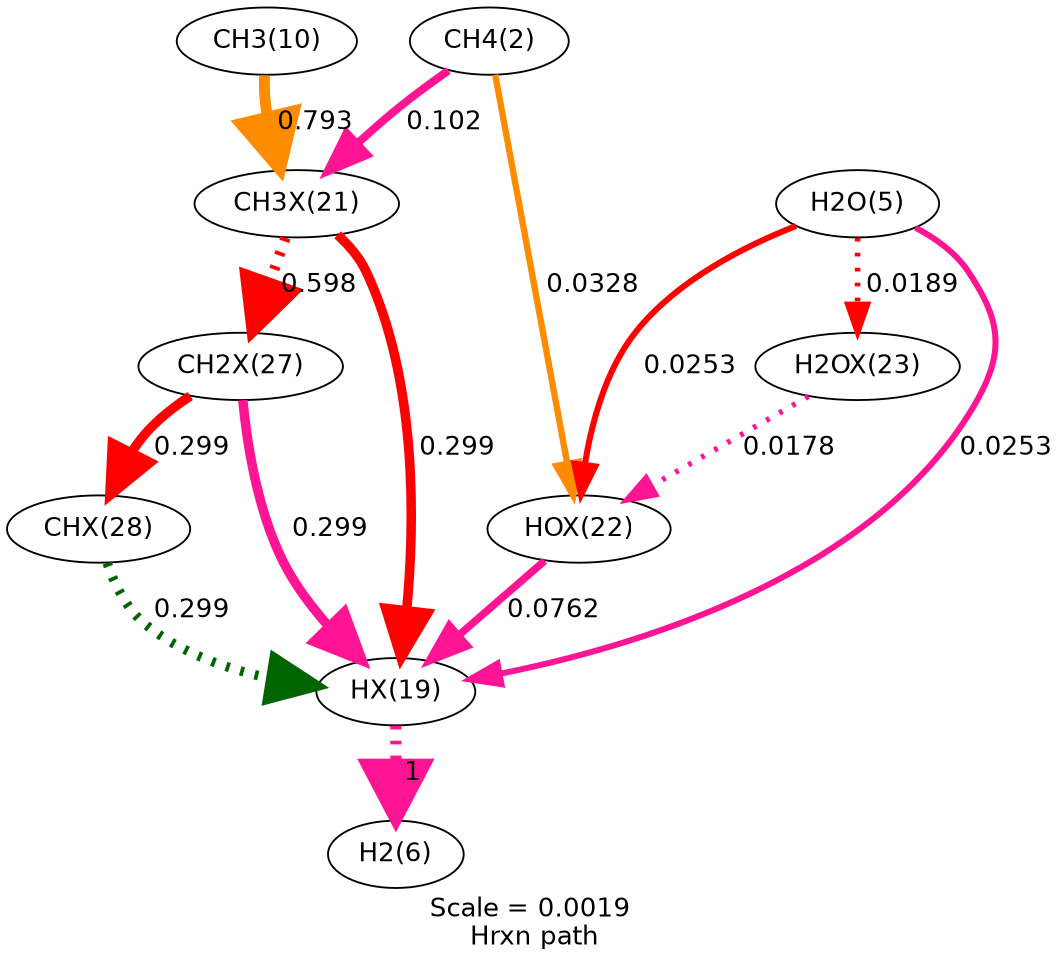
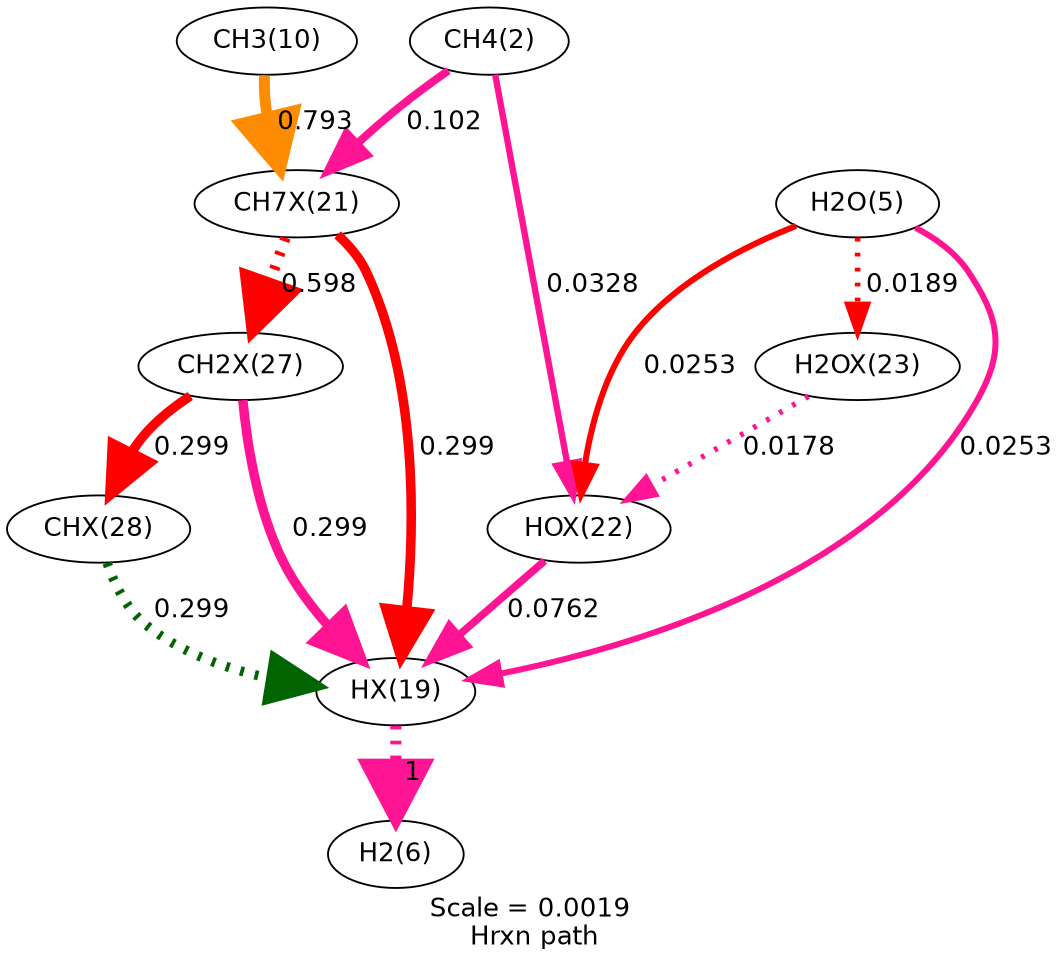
node "CH3X(21)": label "CH3X(21)" -> "CH7X(21)"
edge "CH4(2)" -> "HOX(22)": color darkorange -> deeppink
